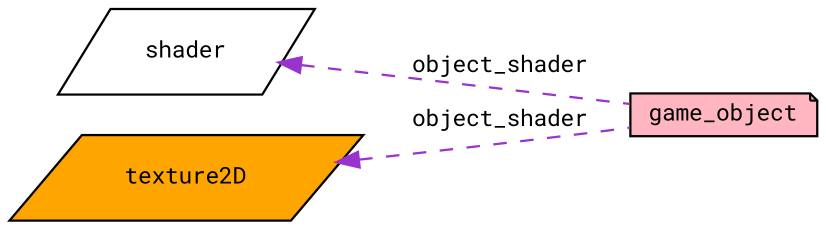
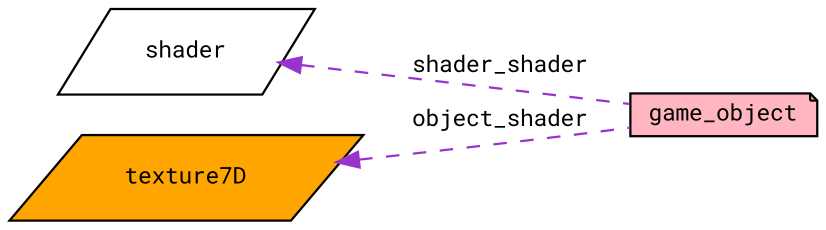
edge "game_object" -> "shader": label " object_shader" -> " shader_shader"
node "texture2D": label "texture2D" -> "texture7D"
